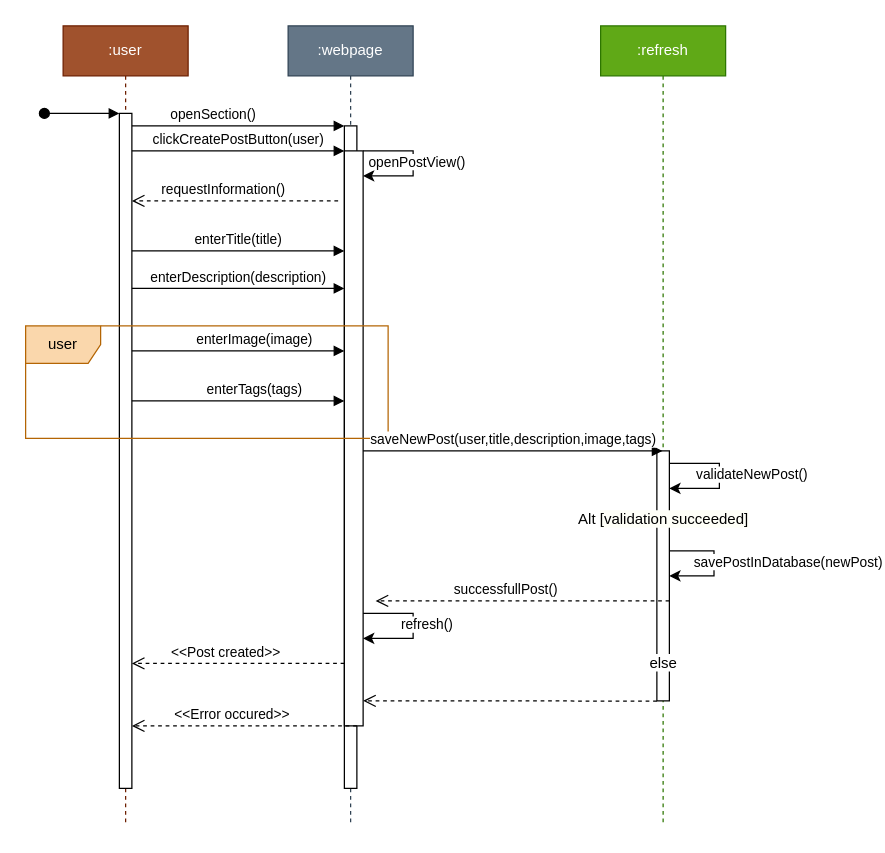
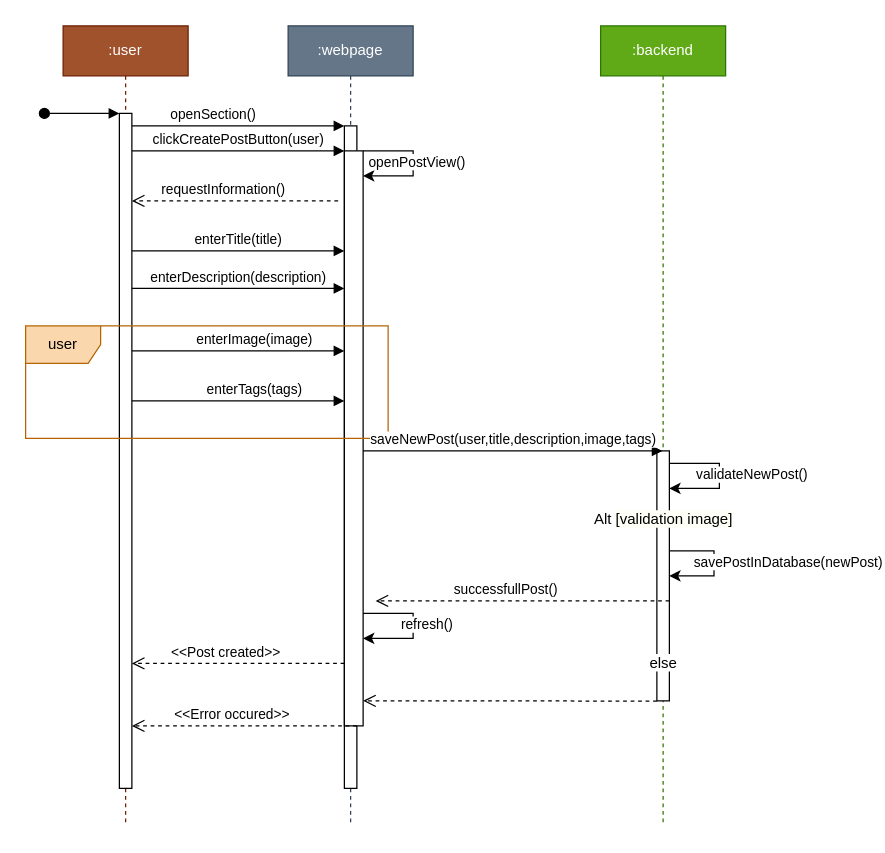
node ":refresh": label ":refresh" -> ":backend"
node "Alt [validation succeeded]": label "Alt [validation succeeded]" -> "Alt [validation image]"
